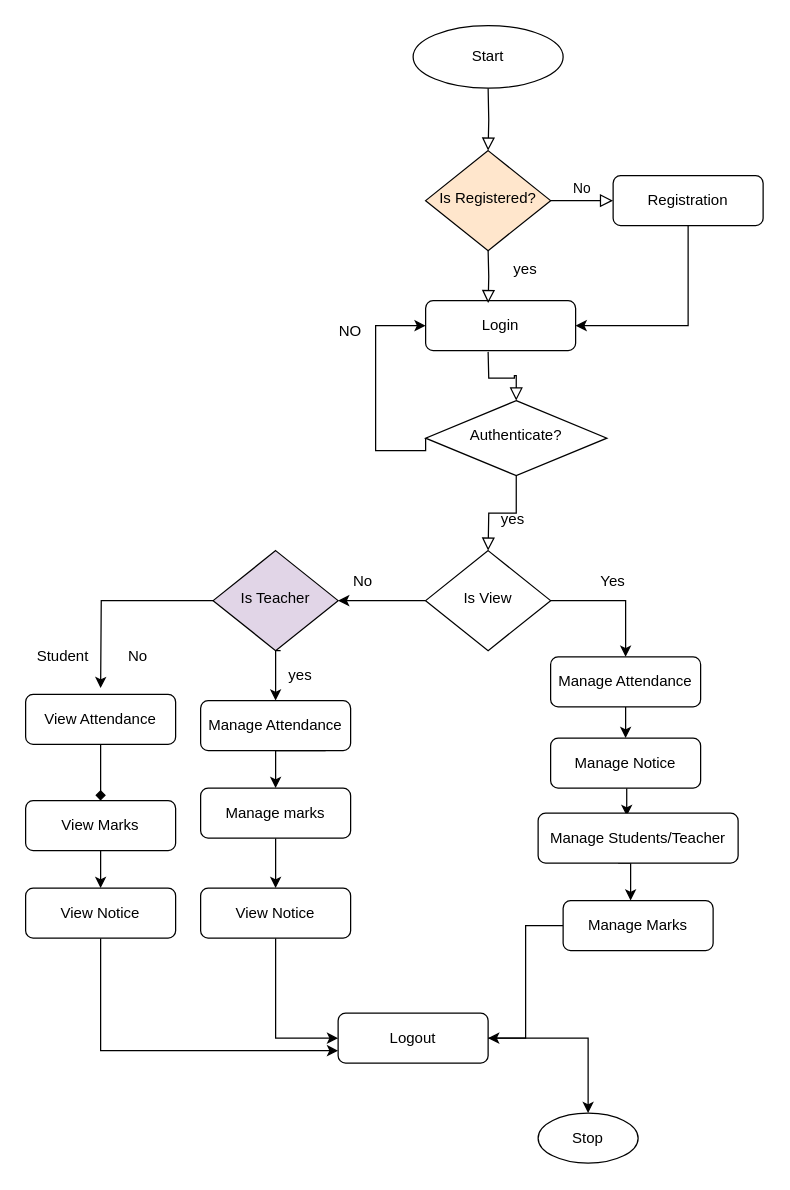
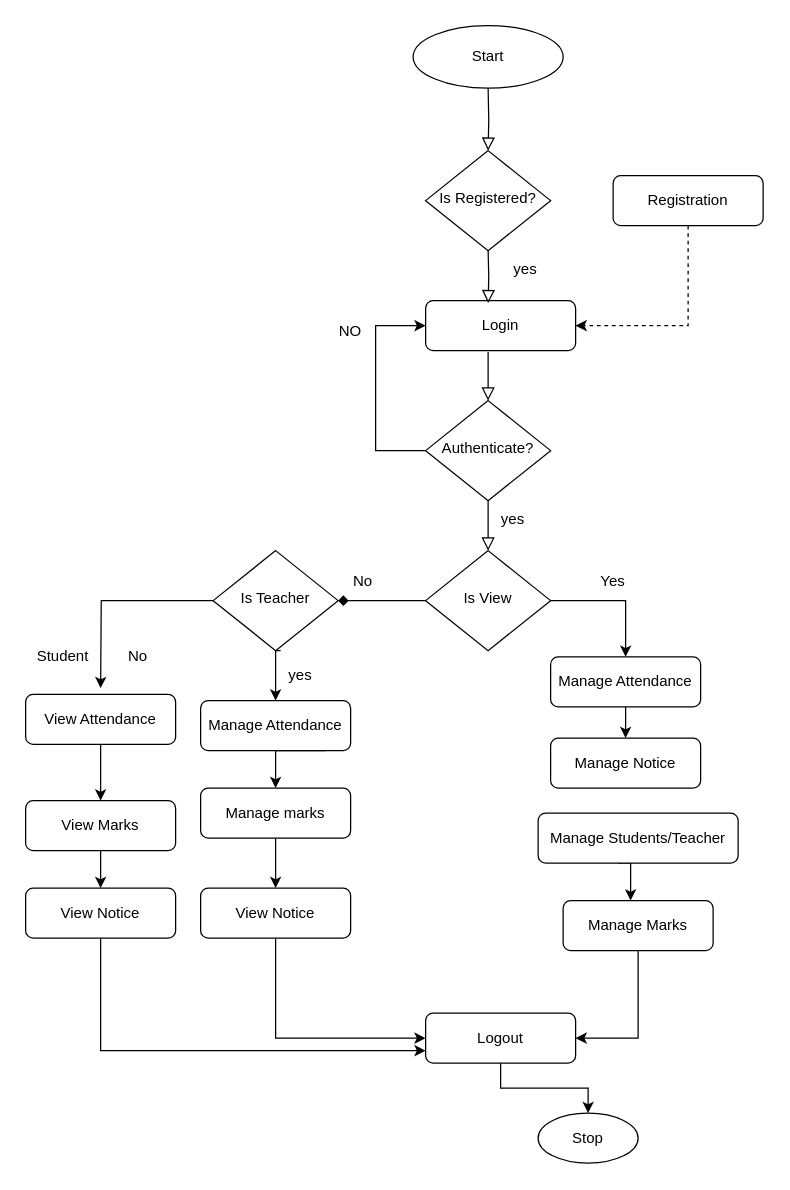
node "Is Registered?": fillcolor #ffe6cc -> #ffffff
edge "Is Registered?" -> "Registration": removed, label "No"
edge "Registration" -> "Login": style solid -> dashed
node "Authenticate?": size 181x75 -> 125x100
node "Is Teacher": fillcolor #e1d5e7 -> #ffffff
edge "Is View" -> "Is Teacher": arrowhead classic -> diamond
edge "View Attendance" -> "View Marks": arrowhead diamond -> classic
edge "Manage Notice" -> "Manage Students/Teacher": removed
node "Logout": moved (413, 1038) -> (501, 1038)
